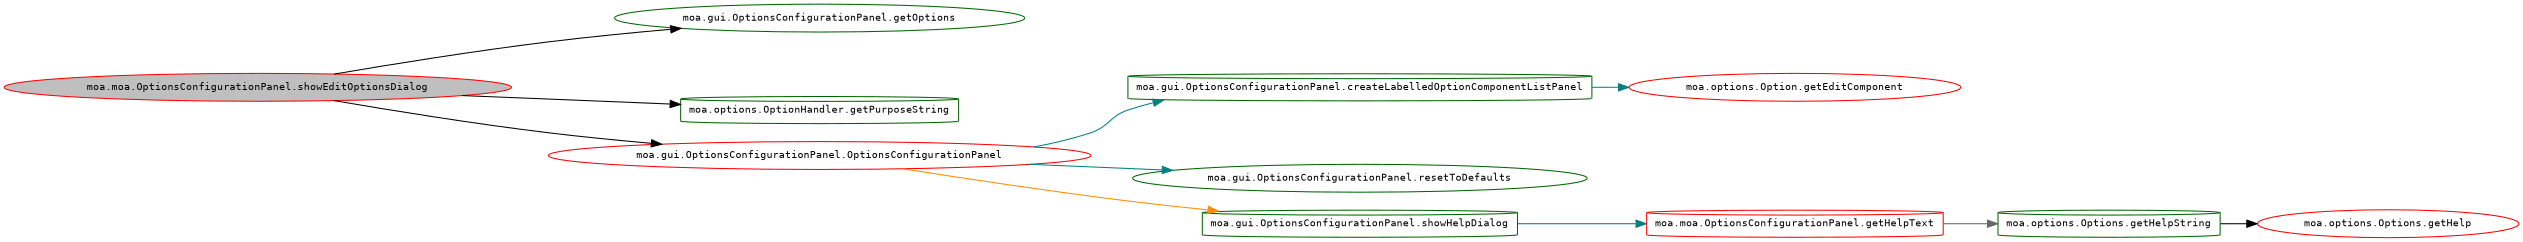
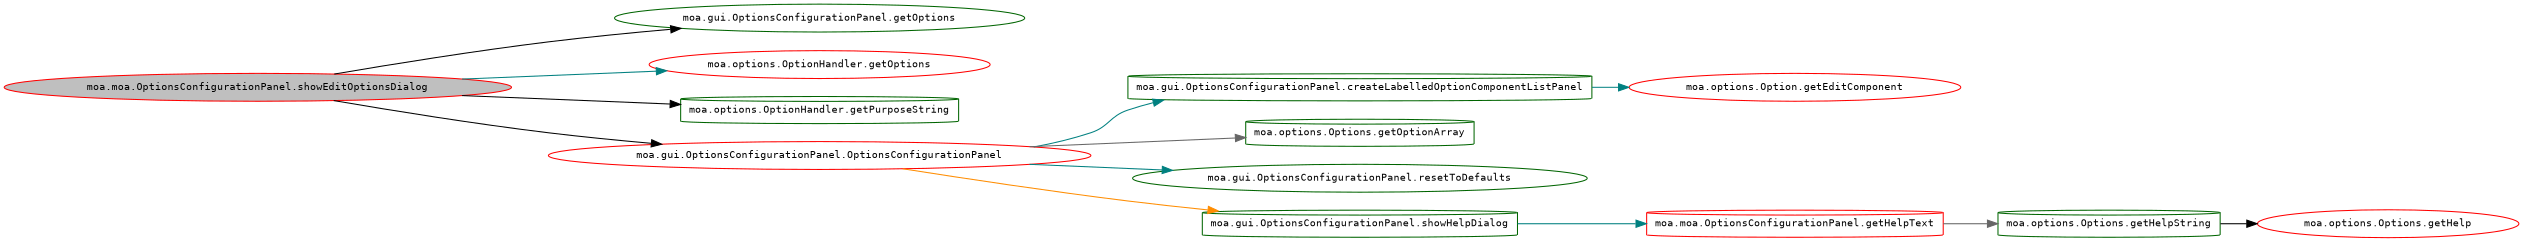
node "moa.options.OptionHandler.getOptions": added
node "moa.options.Options.getOptionArray": added
